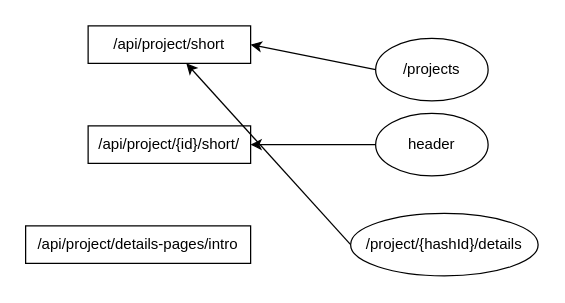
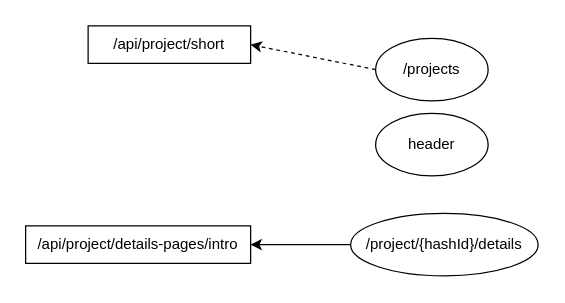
edge "/projects" -> "/api/project/short": style solid -> dashed
node "/api/project/{id}/short/": removed
edge "header" -> "/api/project/{id}/short/": removed
edge "/project/{hashId}/details" -> "/api/project/short": now "/project/{hashId}/details" -> "/api/project/details-pages/intro"
